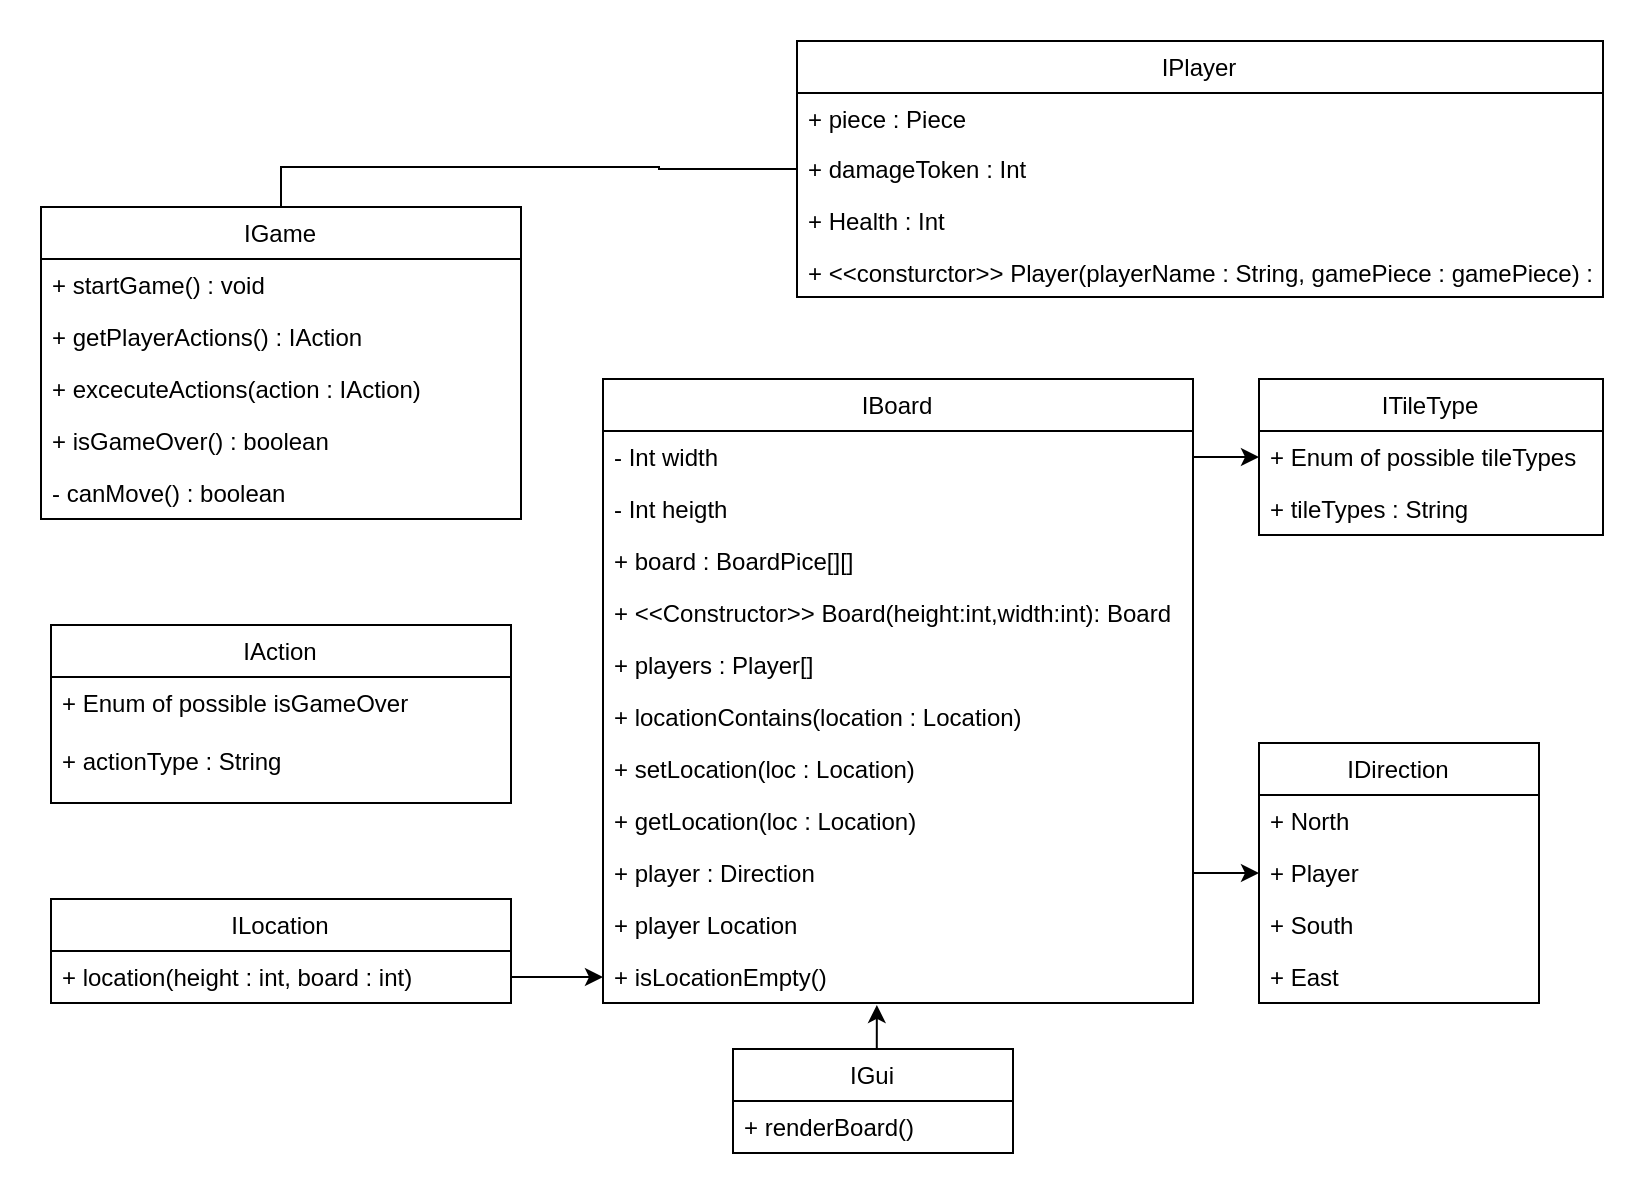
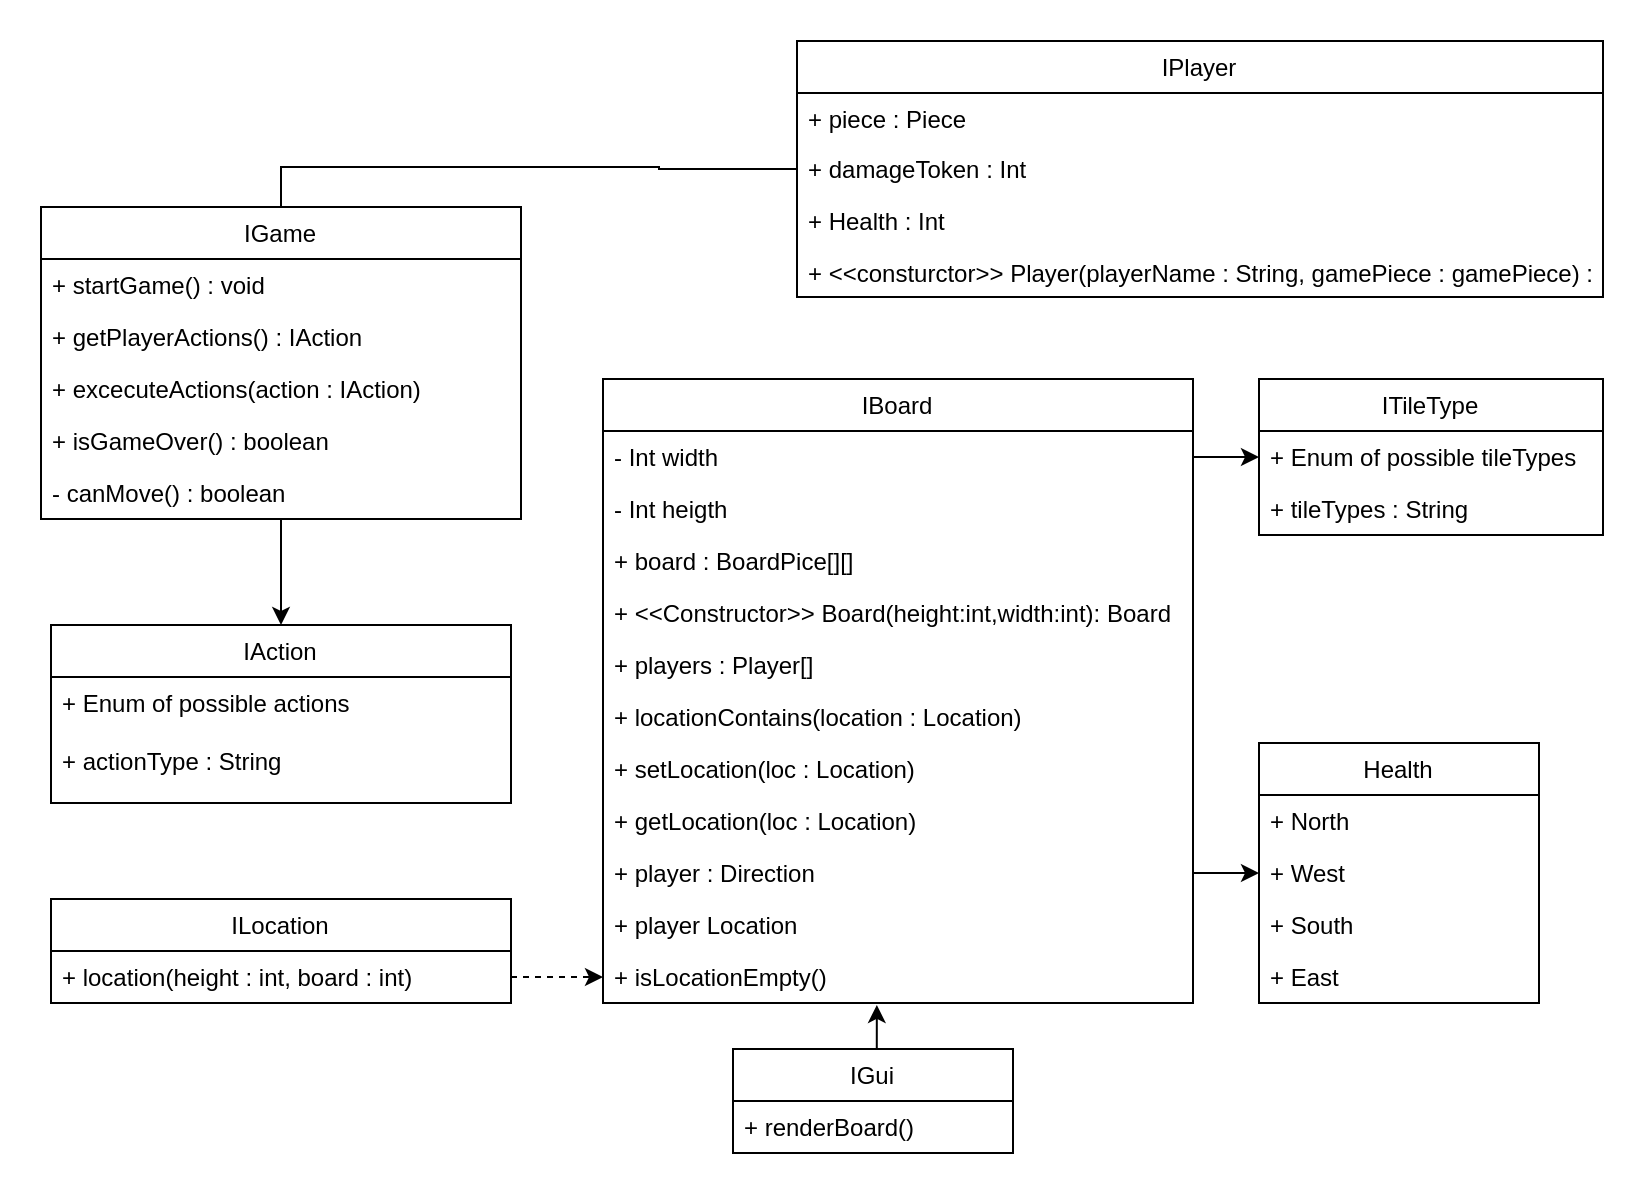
edge "IGame" -> "IAction": added
node "+ Enum of possible isGameOver": label "+ Enum of possible isGameOver" -> "+ Enum of possible actions"
node "IDirection": label "IDirection" -> "Health"
node "+ Player": label "+ Player" -> "+ West"
edge "+ location(height : int, board : int)" -> "+ isLocationEmpty()": style solid -> dashed
